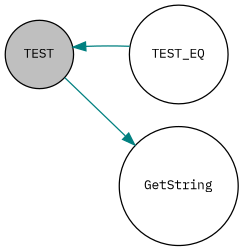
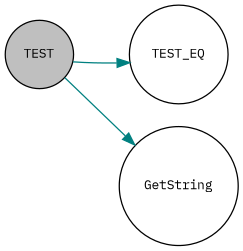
edge "TEST_EQ" -> "TEST": reversed
